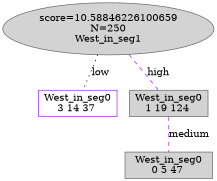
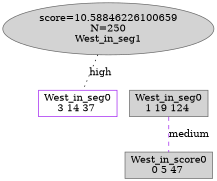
edge "score=10.58846226100659 N=250 West_in_seg1" -- "West_in_seg0 1 19 124": removed, label "high"
edge "score=10.58846226100659 N=250 West_in_seg1" -- "West_in_seg0 3 14 37": label "low" -> "high"
node "West_in_seg0 0 5 47": label "West_in_seg0 0 5 47" -> "West_in_score0 0 5 47"
